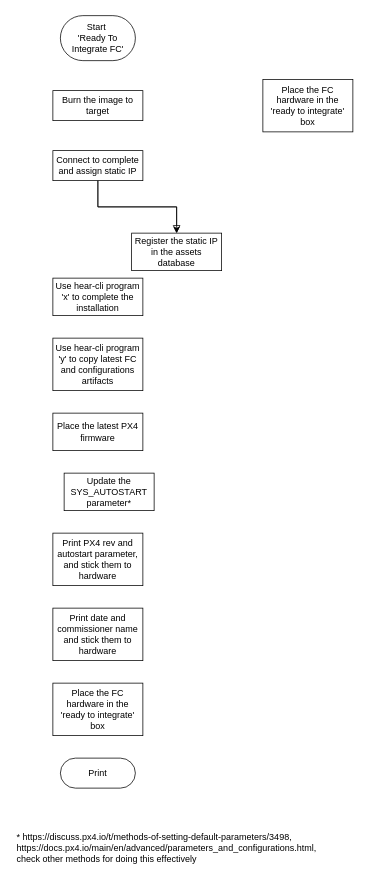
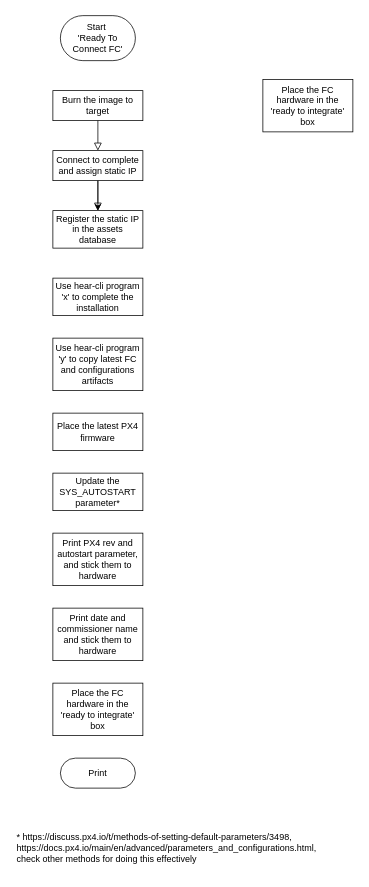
node "Start 'Ready To Integrate FC'": label "Start 'Ready To Integrate FC'" -> "Start 'Ready To Connect FC'"
node "Burn the image to target": shape rounded rectangle -> rectangle
edge "Burn the image to target" -> "Connect to complete and assign static IP": added
node "Register the static IP in the assets database": moved (177, 252) -> (98, 229)
node "Update the SYS_AUTOSTART parameter*": moved (109, 492) -> (98, 492)
